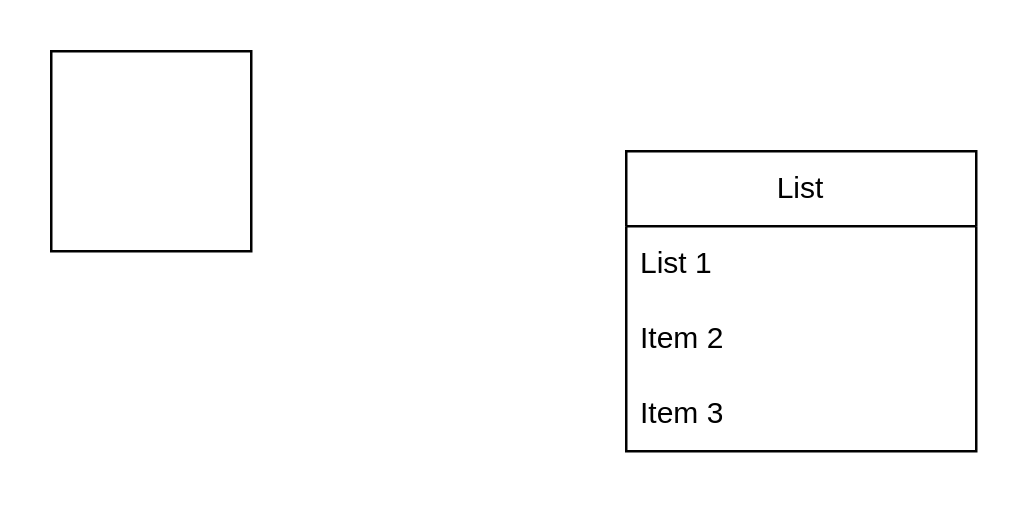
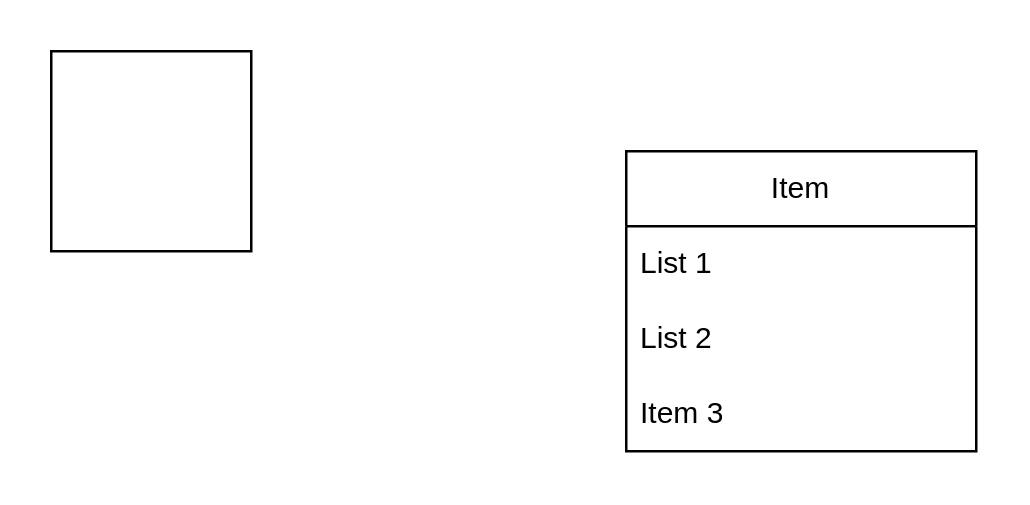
node "List": label "List" -> "Item"
node "Item 2": label "Item 2" -> "List 2"
